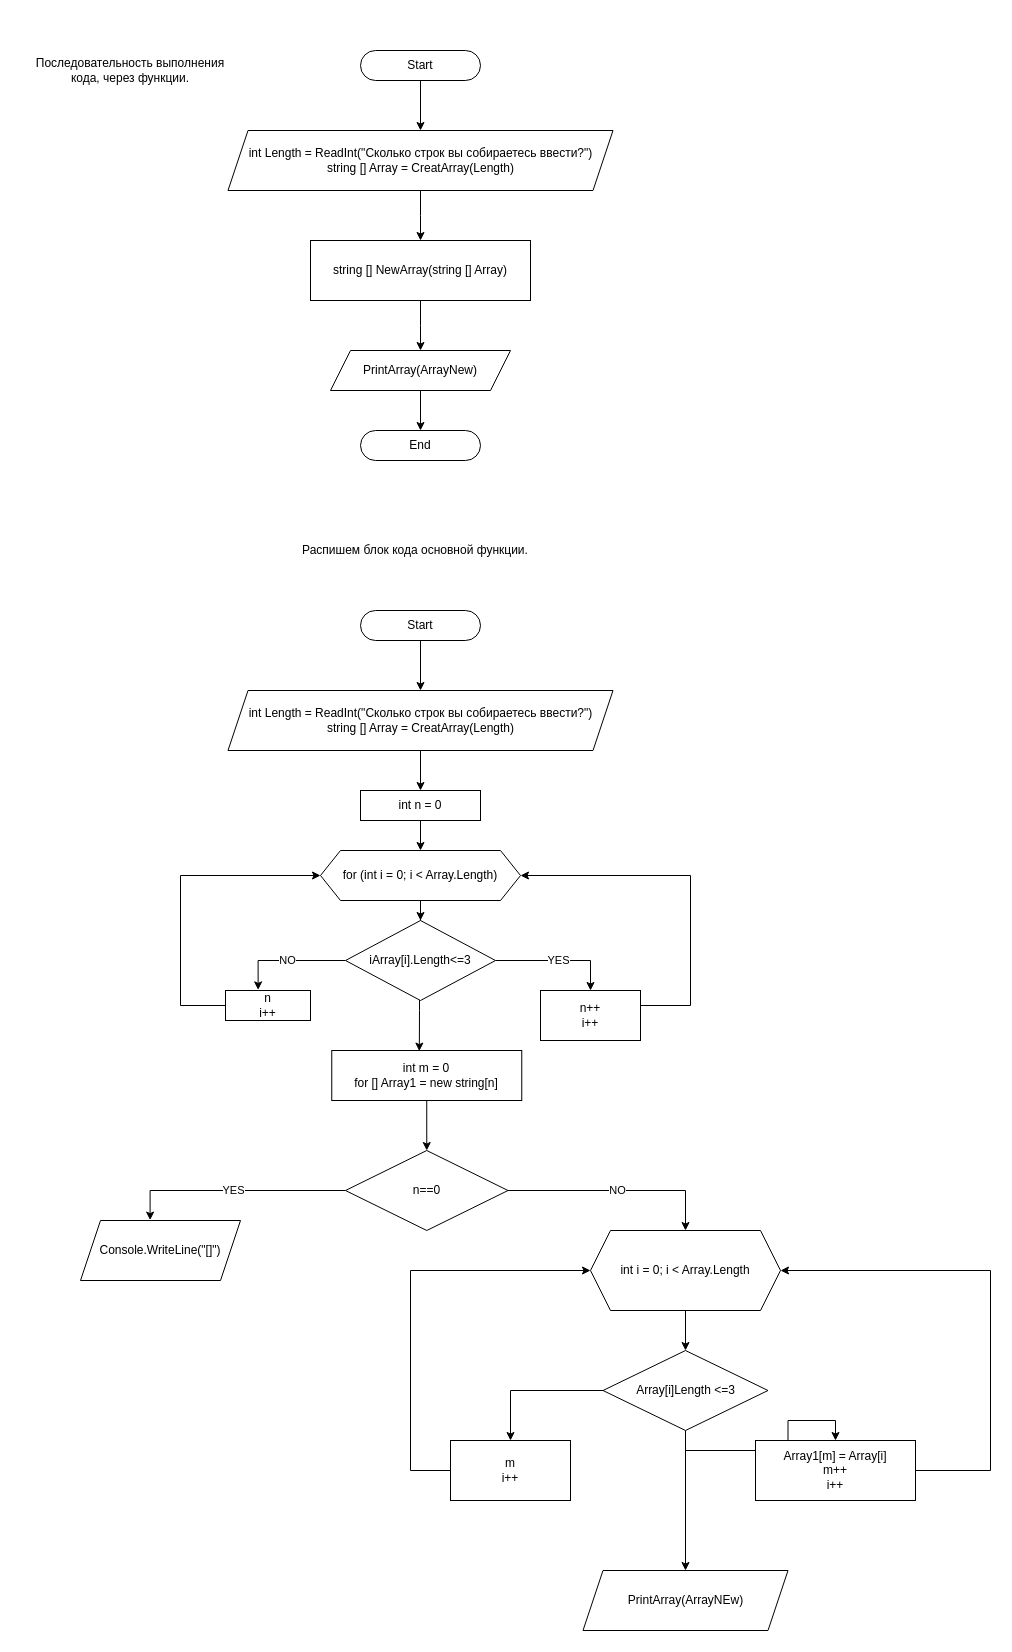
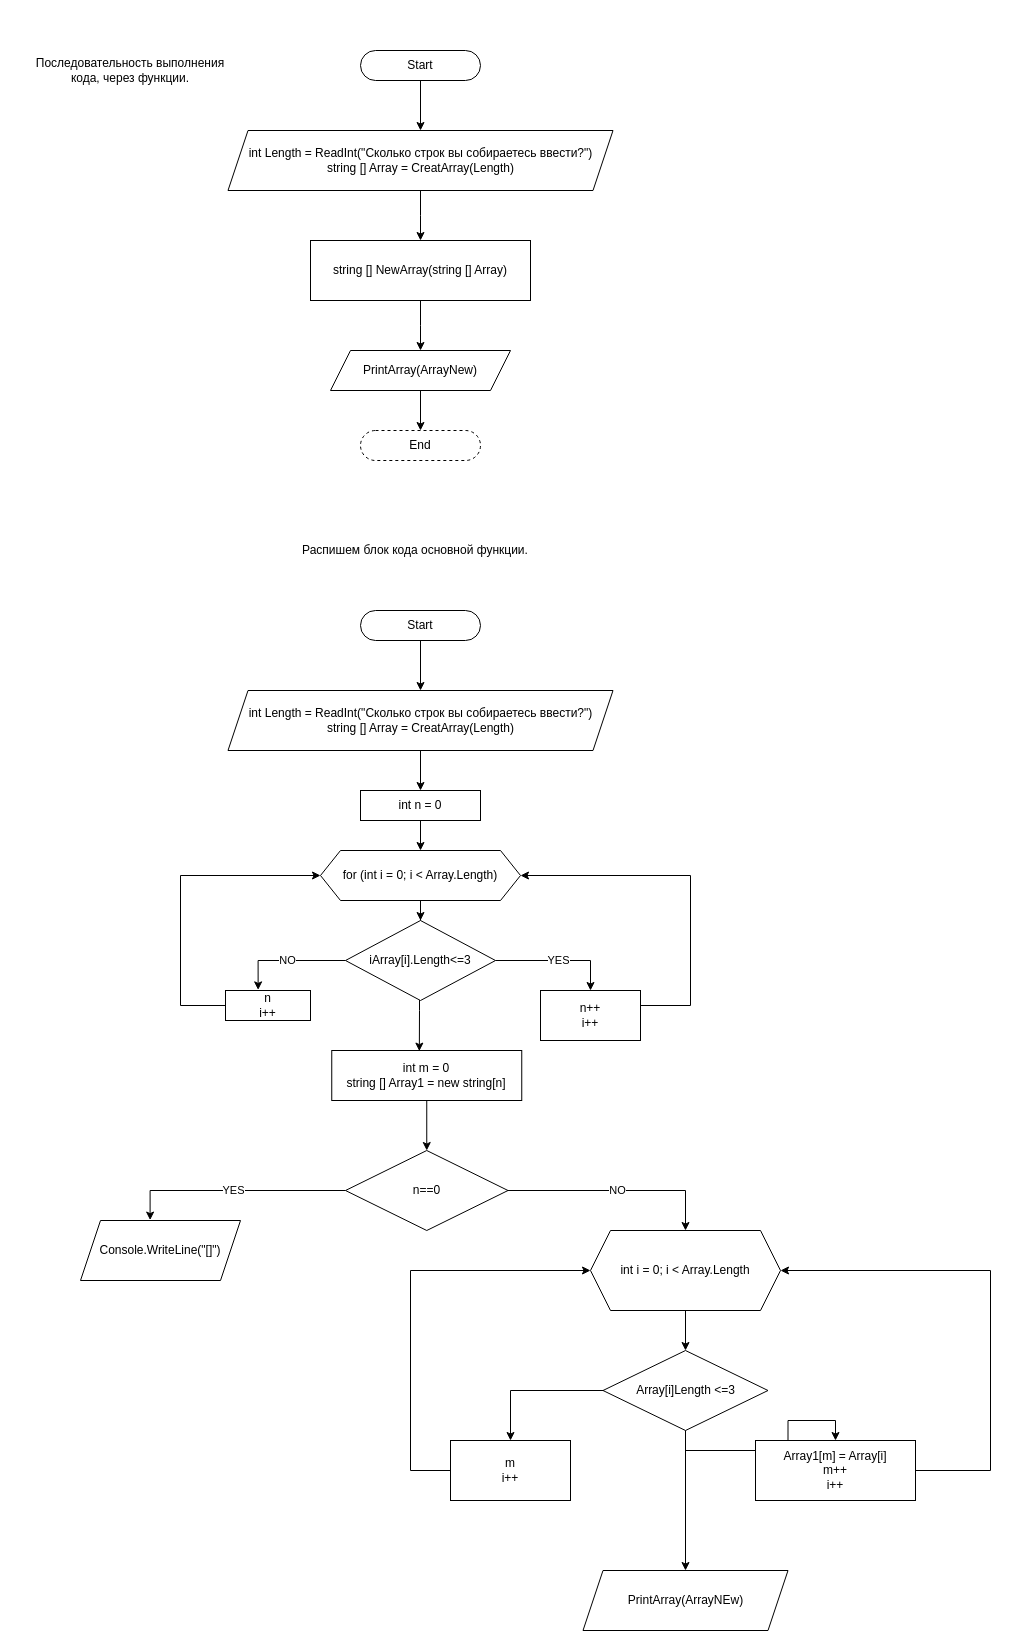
node "End": style solid -> dashed
node "int m = 0 for [] Array1 = new string[n]": label "int m = 0 for [] Array1 = new string[n]" -> "int m = 0 string [] Array1 = new string[n]"
